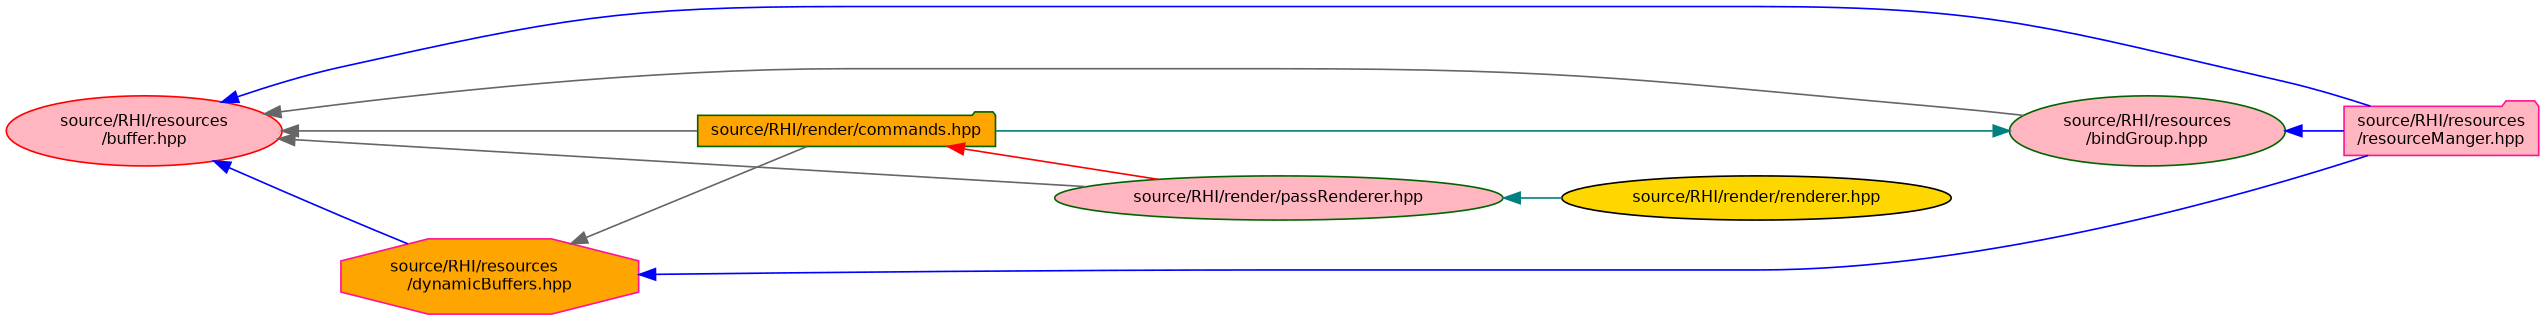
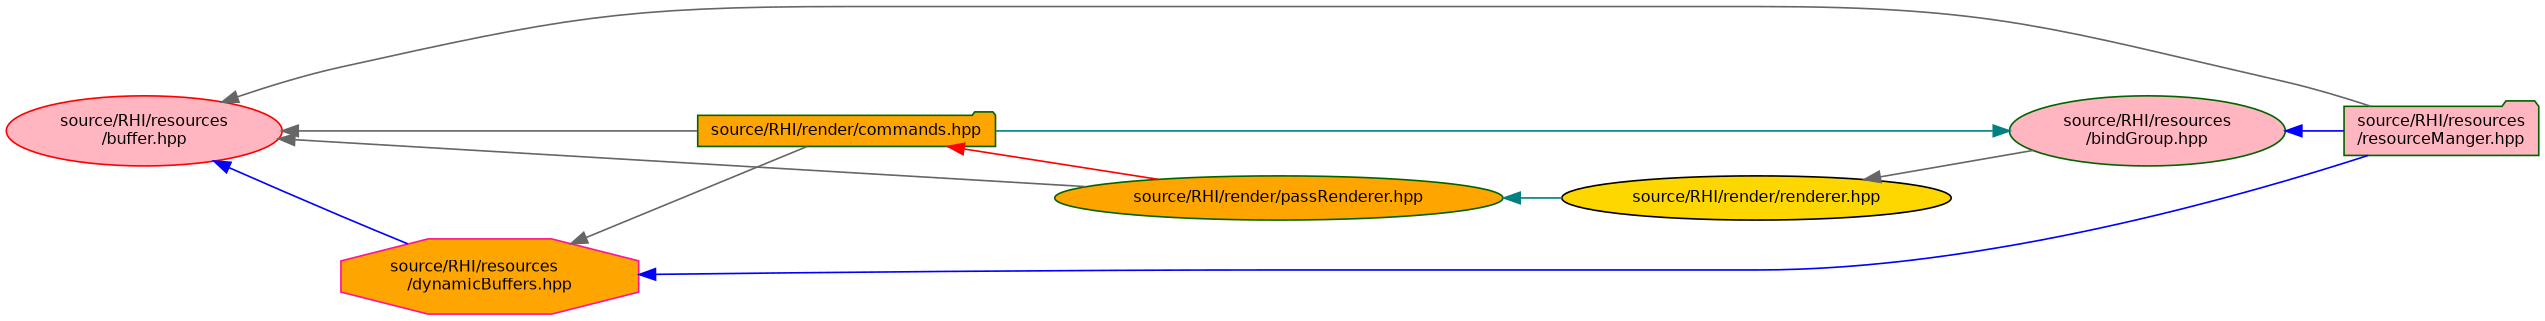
edge "source/RHI/resources /resourceManger.hpp" -> "source/RHI/resources /buffer.hpp": color blue -> gray40
edge "source/RHI/resources /bindGroup.hpp" -> "source/RHI/resources /buffer.hpp": now "source/RHI/resources /bindGroup.hpp" -> "source/RHI/render/renderer.hpp"
node "source/RHI/resources /resourceManger.hpp": color deeppink -> darkgreen
node "source/RHI/render/passRenderer.hpp": fillcolor lightpink -> orange
